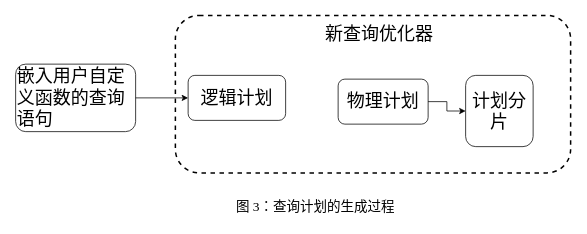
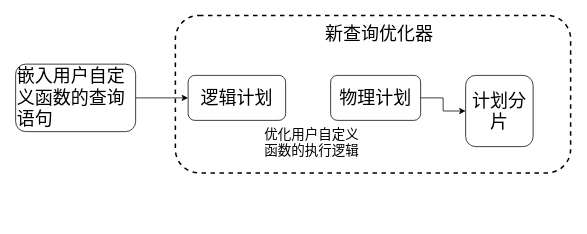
node "物理计划": moved (383, 102) -> (375, 98)
node "优化用户自定义函数的执行逻辑": added
node "图 3：查询计划的生成过程": removed
